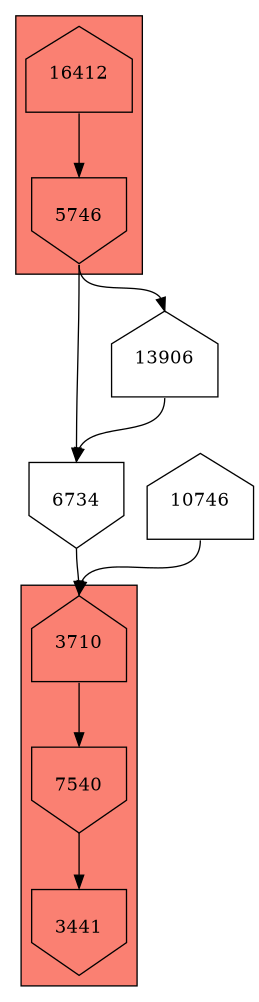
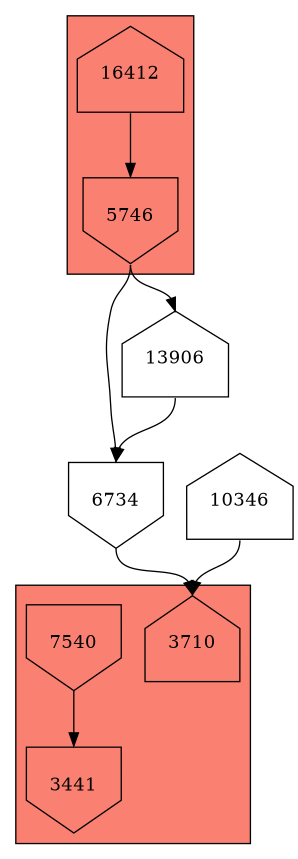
node "10746": label "10746" -> "10346"
edge "3710" -> "7540": removed
